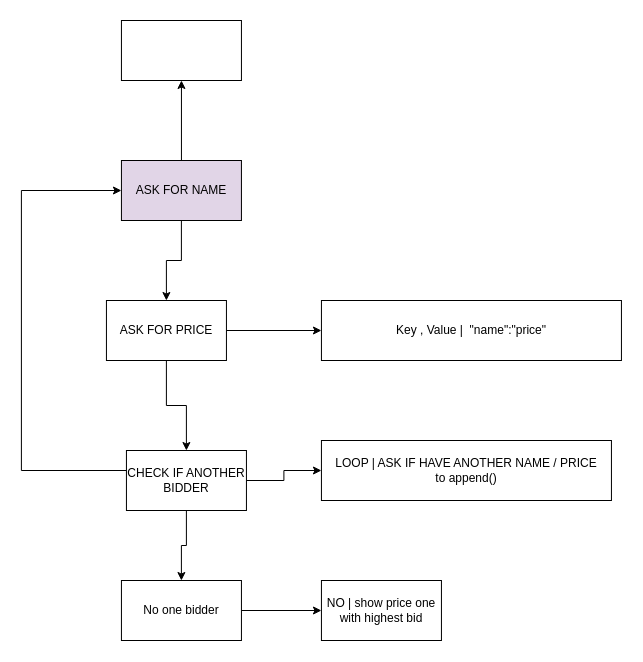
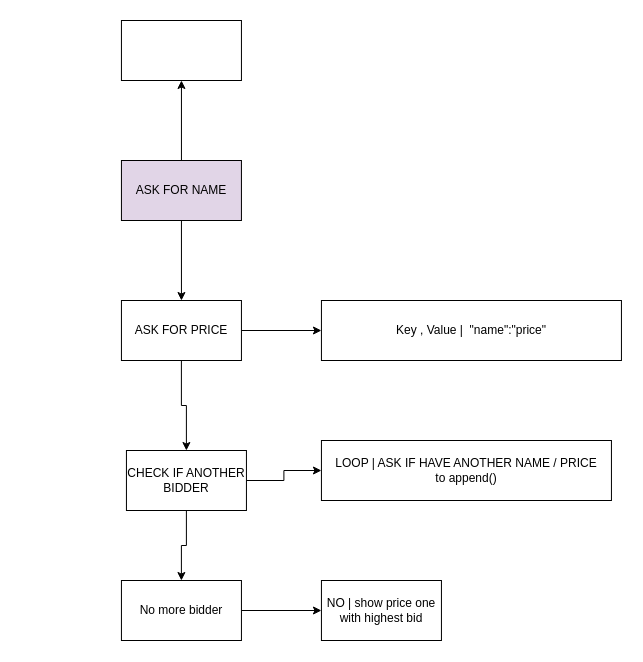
node "ASK FOR PRICE": moved (166, 331) -> (181, 331)
edge "CHECK IF ANOTHER BIDDER" -> "ASK FOR NAME": removed
node "No one bidder": label "No one bidder" -> "No more bidder"
